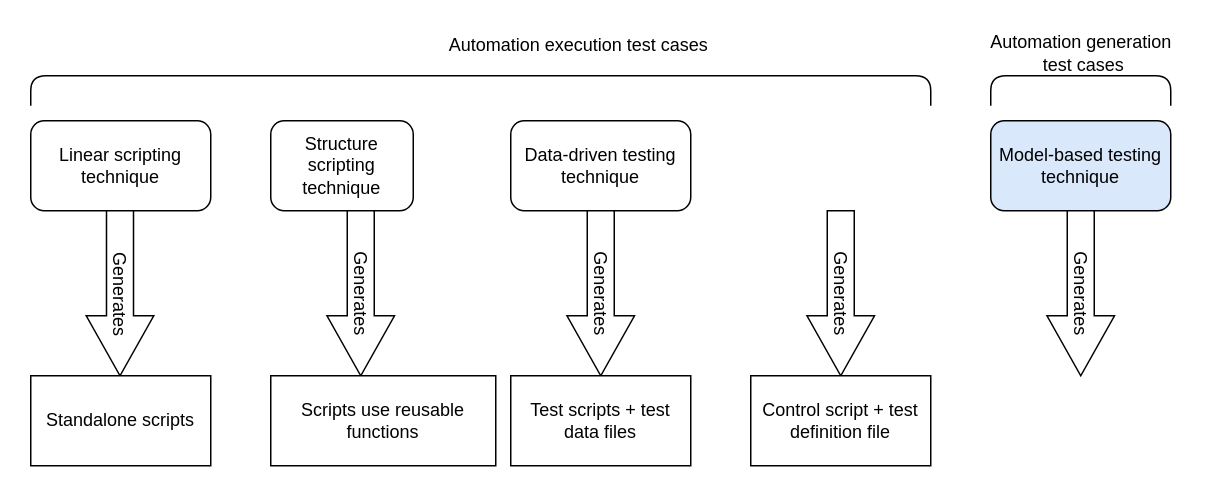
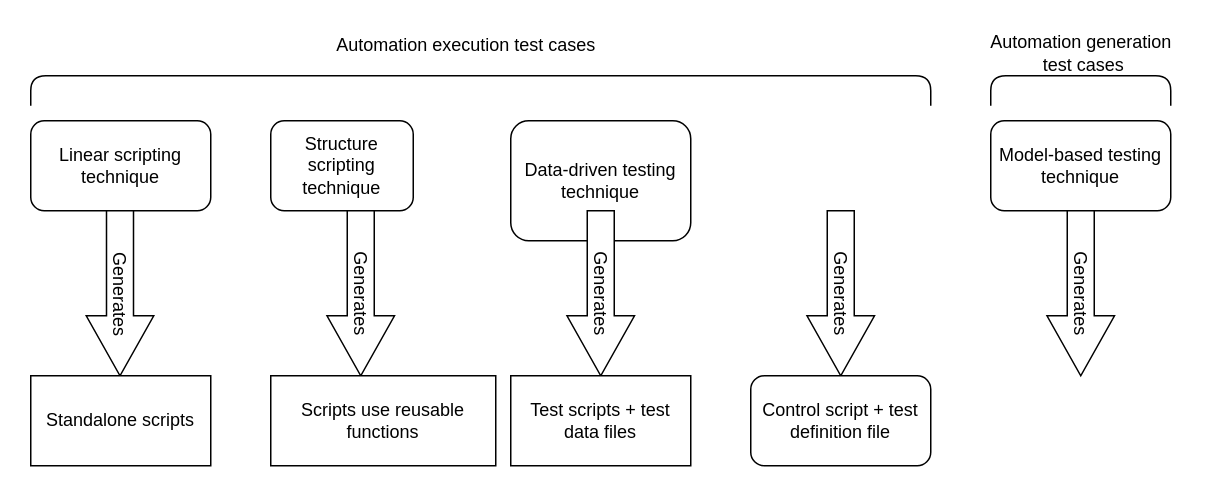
node "Automation execution test cases": moved (578, 46) -> (466, 46)
node "Data-driven testing technique": size 180x90 -> 180x120
node "Model-based testing technique": fillcolor #dae8fc -> #ffffff
node "Control script + test definition file": shape rectangle -> rounded rectangle
